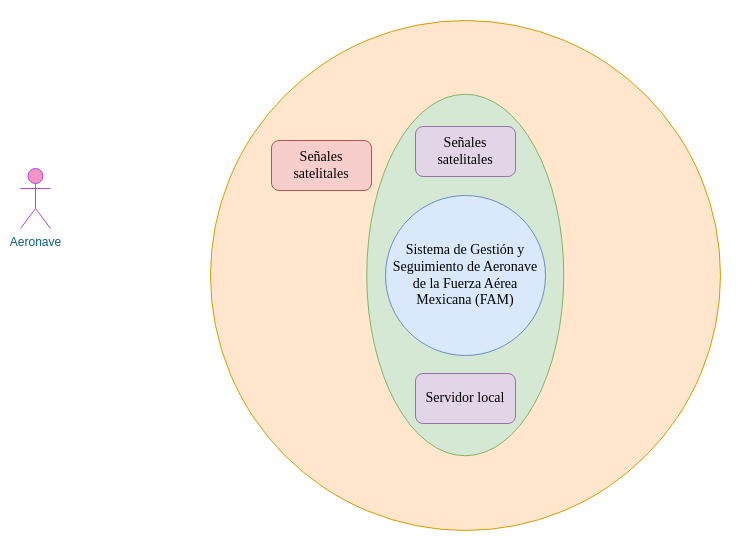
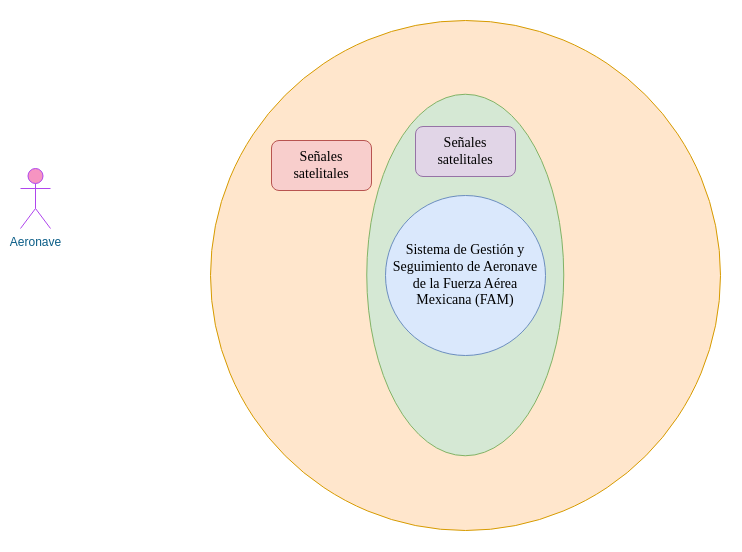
node "Servidor local": removed
